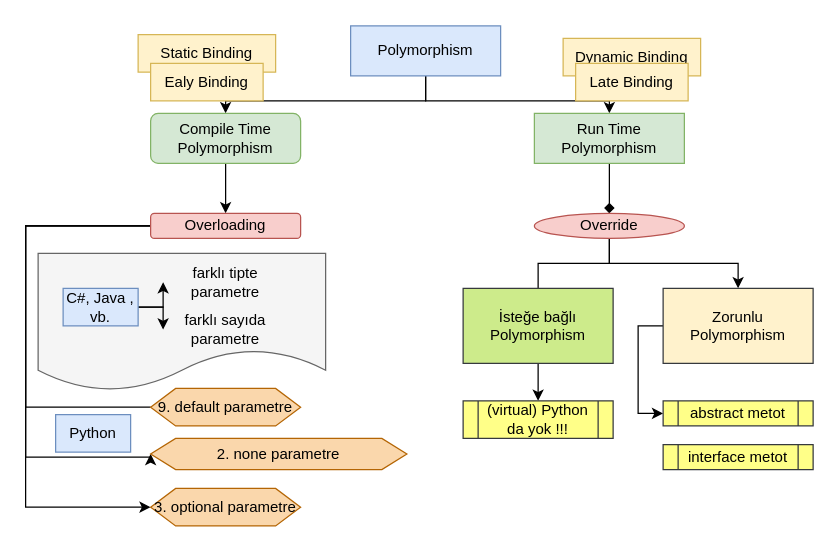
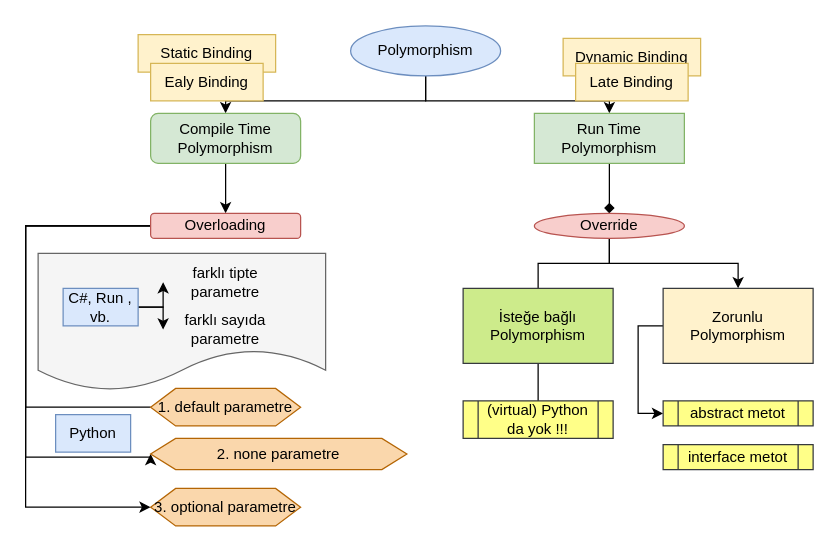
node "Polymorphism": shape rectangle -> ellipse
node "C#, Java , vb.": label "C#, Java , vb." -> "C#, Run , vb."
edge "İsteğe bağlı Polymorphism" -> "(virtual) Python da yok !!!": arrowhead classic -> none
node "9. default parametre": label "9. default parametre" -> "1. default parametre"
